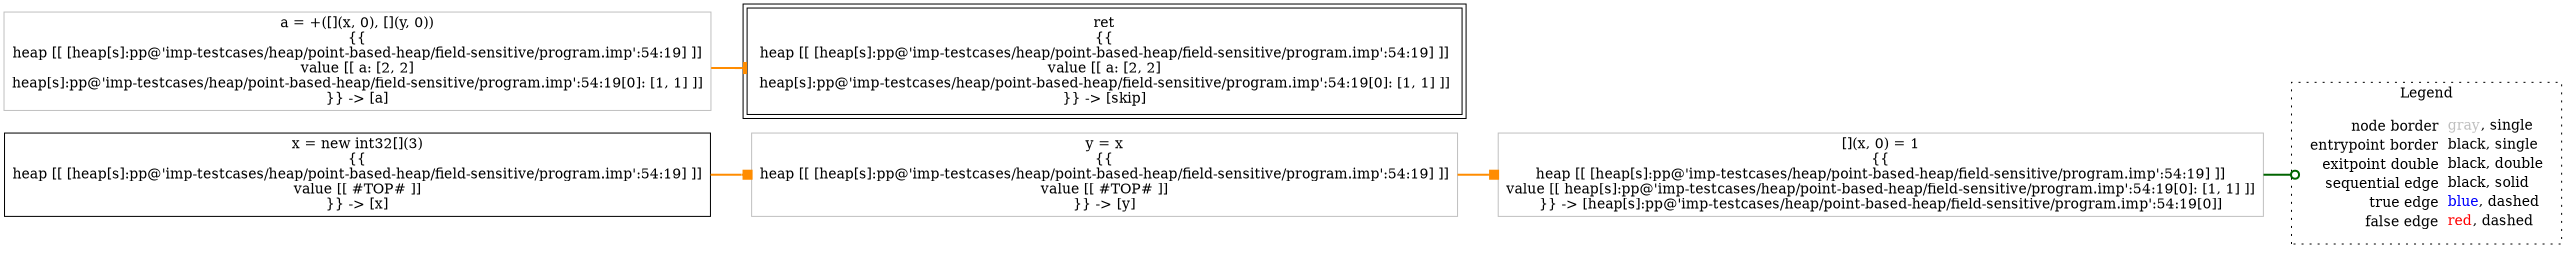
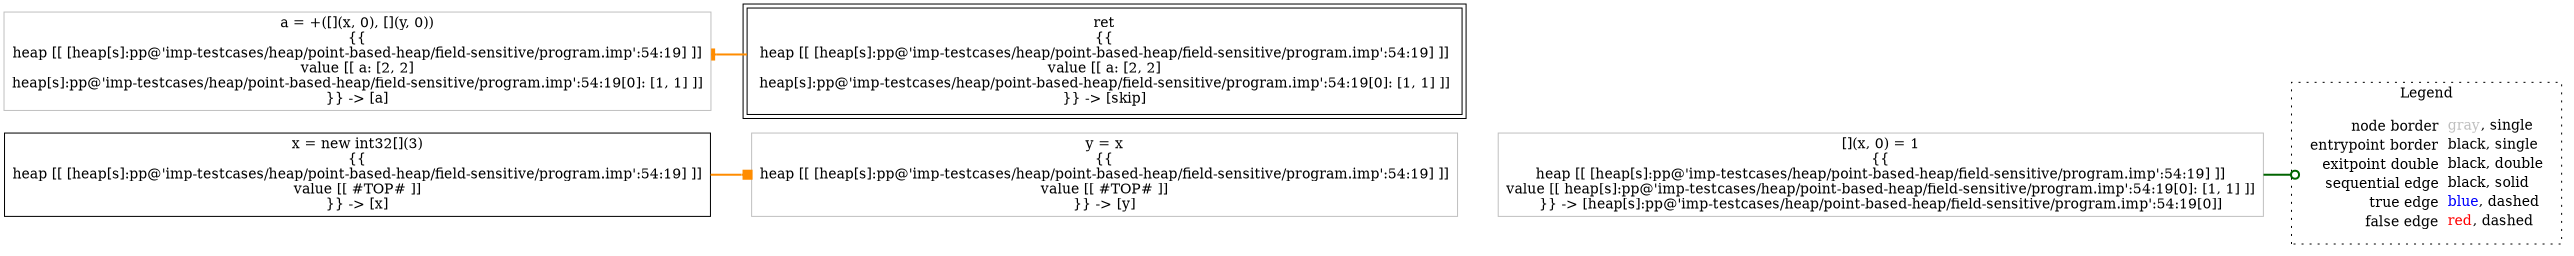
edge "a = +([](x, 0), [](y, 0))" -> "ret": reversed
edge "y = x" -> "[](x, 0) = 1": removed
